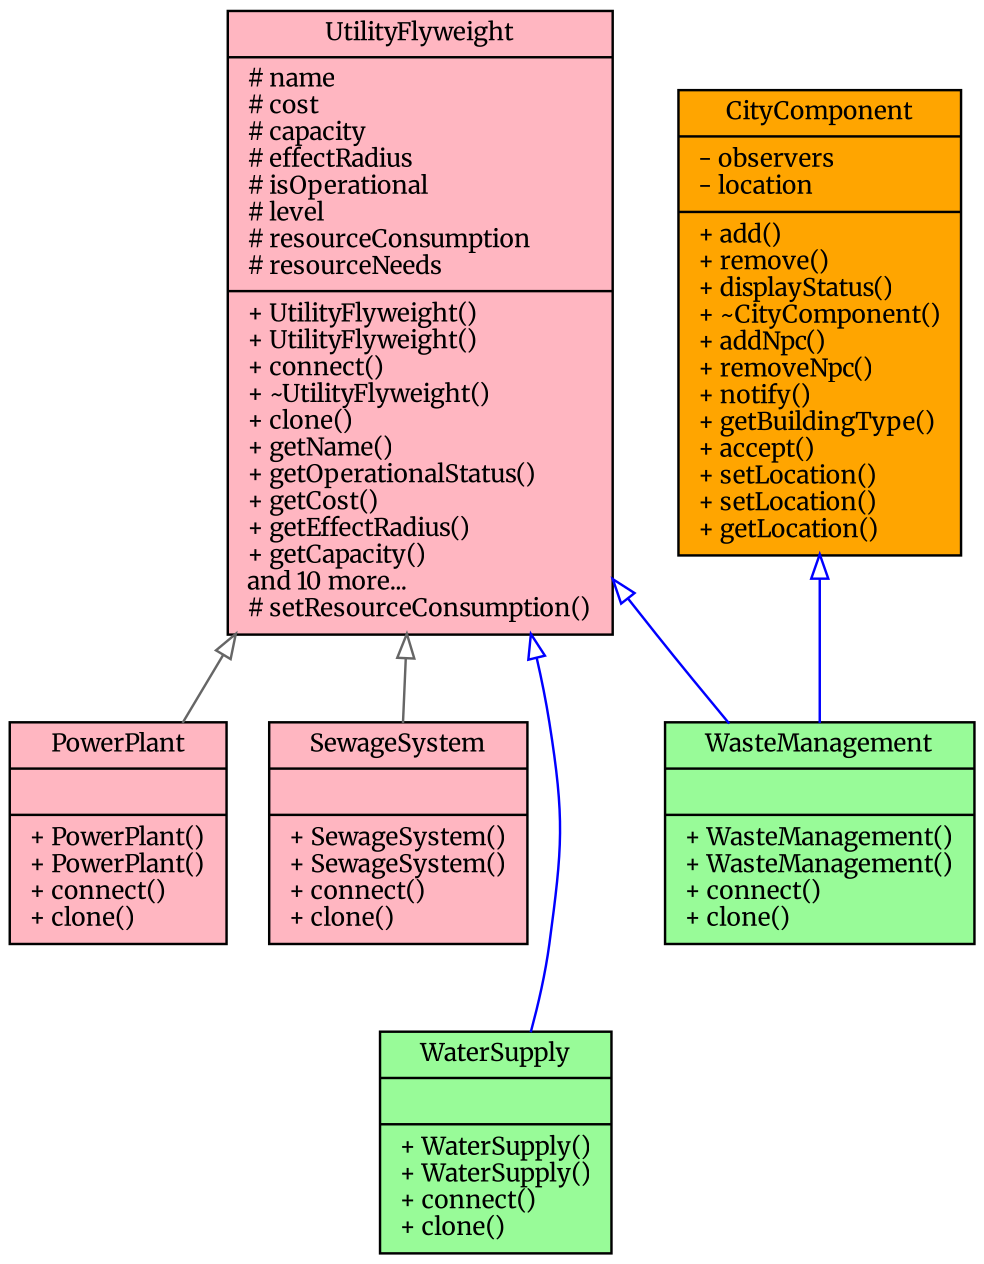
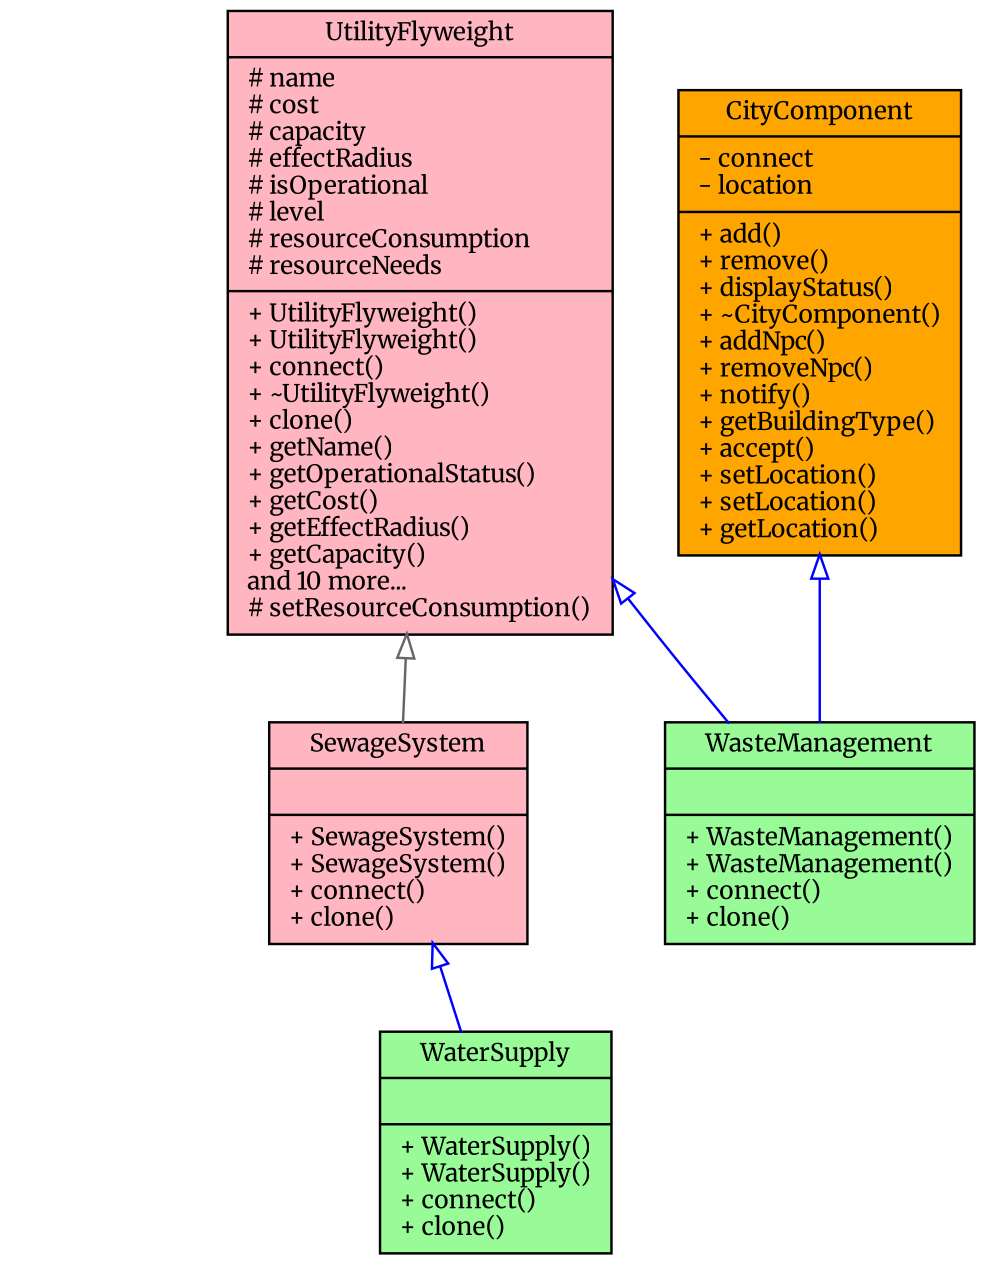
node "CityComponent": text "- observers" -> "- connect"
node "PowerPlant": removed
edge "WaterSupply" -> "UtilityFlyweight": now "WaterSupply" -> "SewageSystem"
